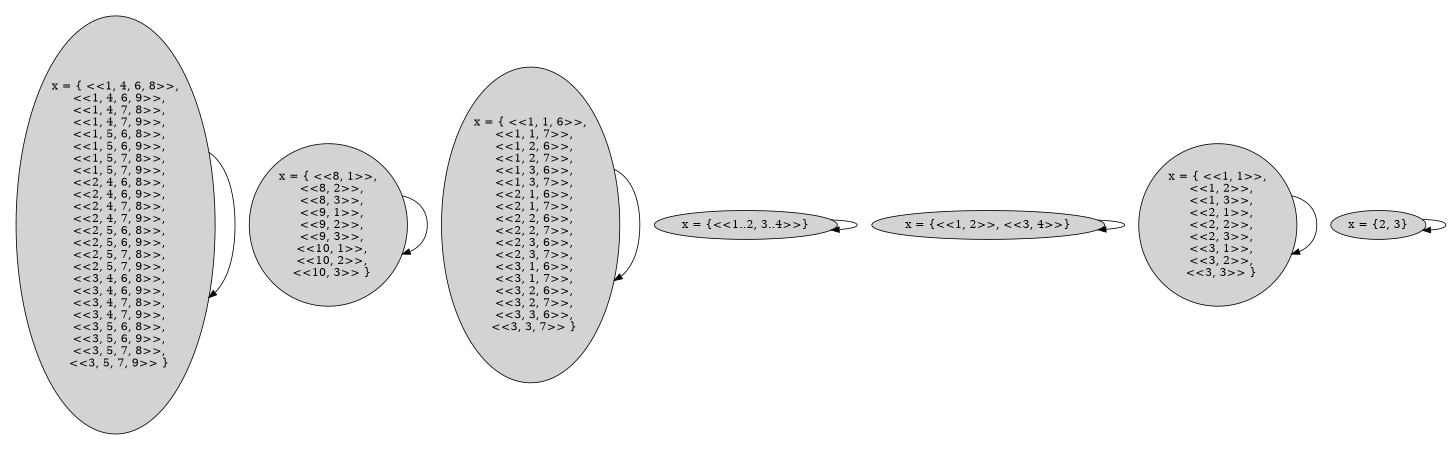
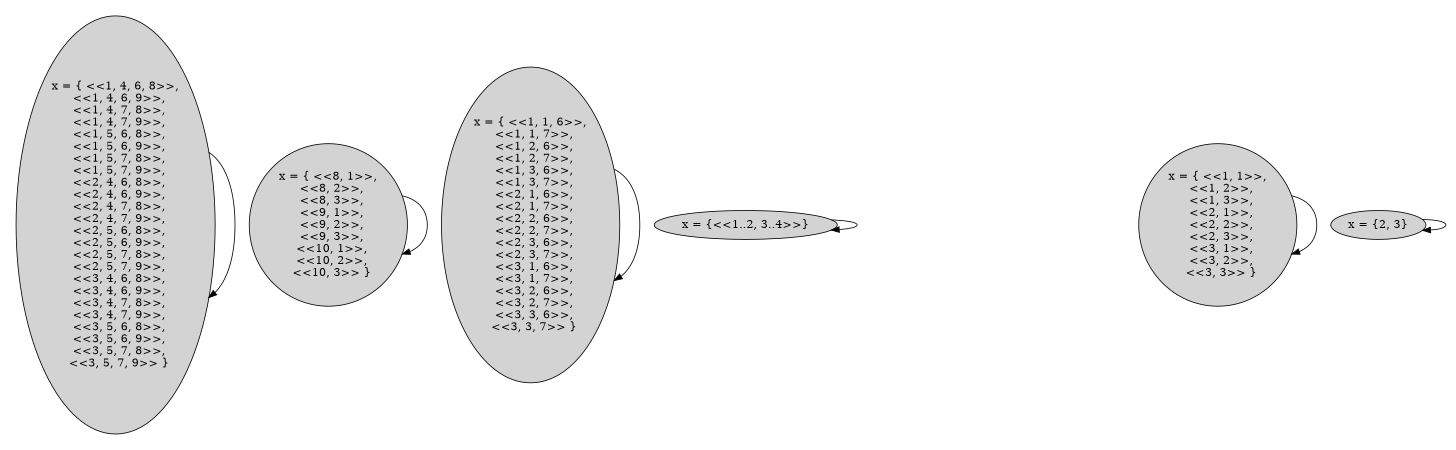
node "x = {<<1, 2>>, <<3, 4>>}": removed
